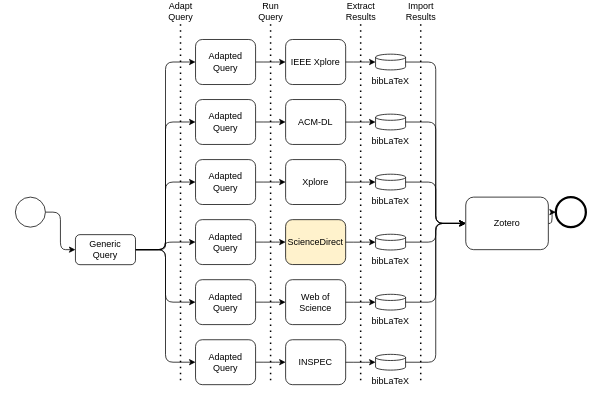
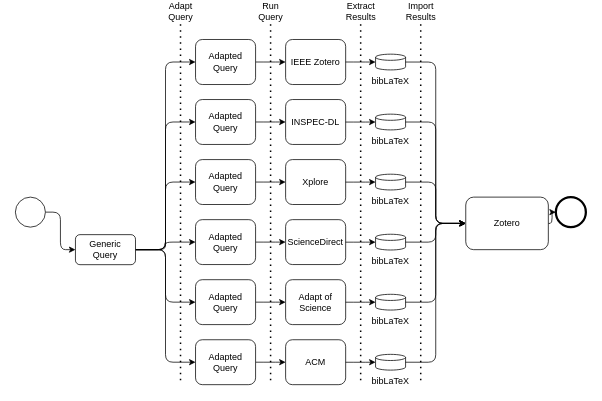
node "IEEE Xplore": label "IEEE Xplore" -> "IEEE Zotero"
node "ACM-DL": label "ACM-DL" -> "INSPEC-DL"
node "ScienceDirect": fillcolor #fff2cc -> #ffffff
node "Web of Science": label "Web of Science" -> "Adapt of Science"
node "INSPEC": label "INSPEC" -> "ACM"
